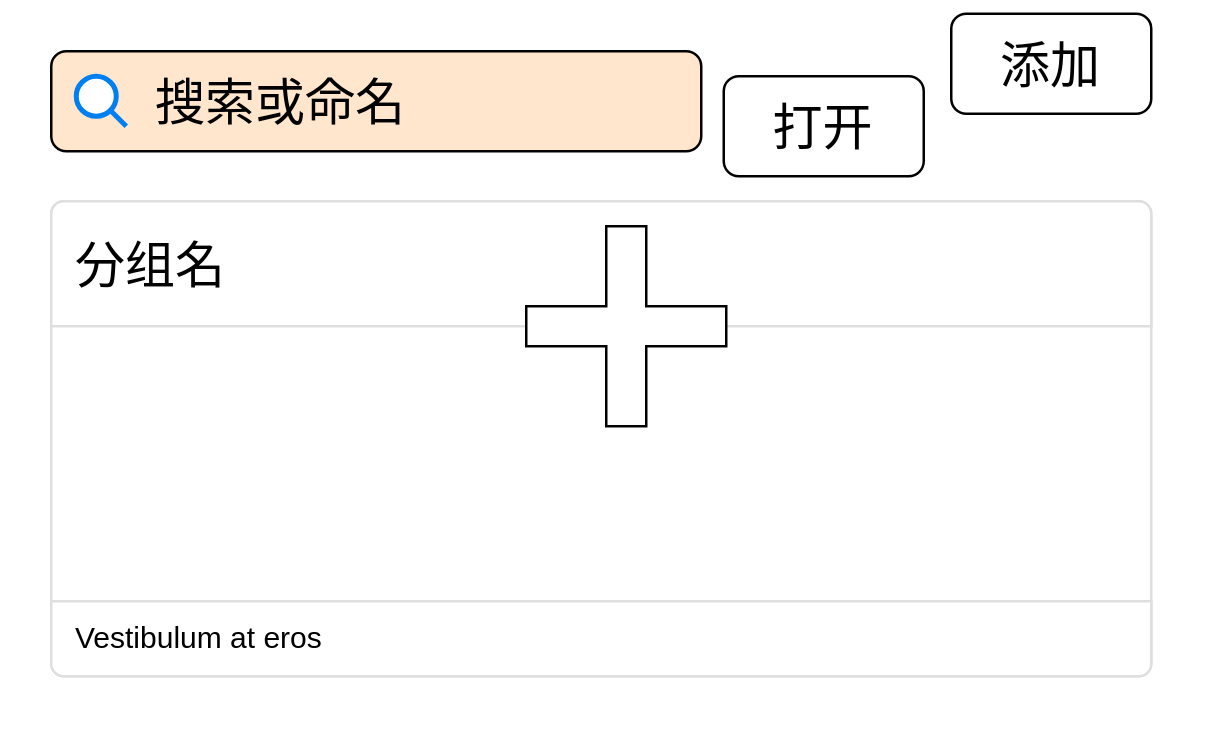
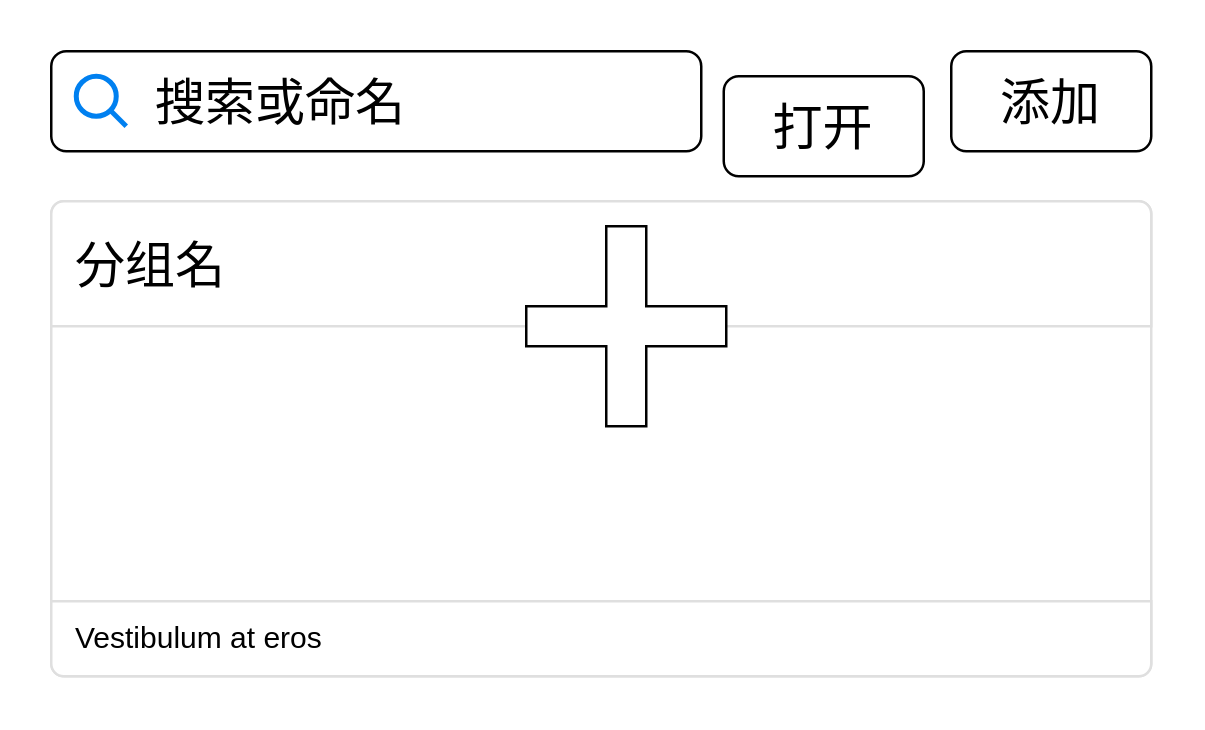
node "添加": moved (1051, 64) -> (1051, 101)
node "搜索或命名": fillcolor #ffe6cc -> #ffffff
